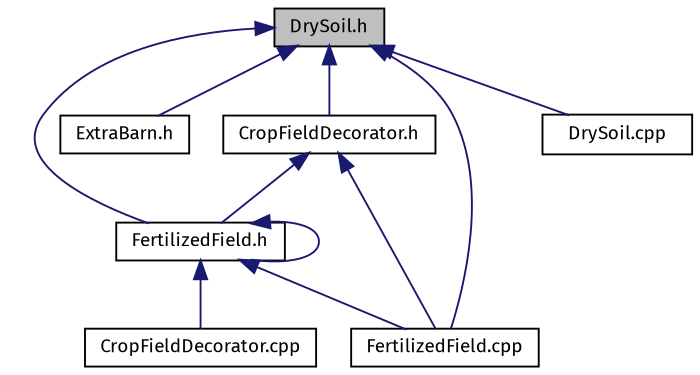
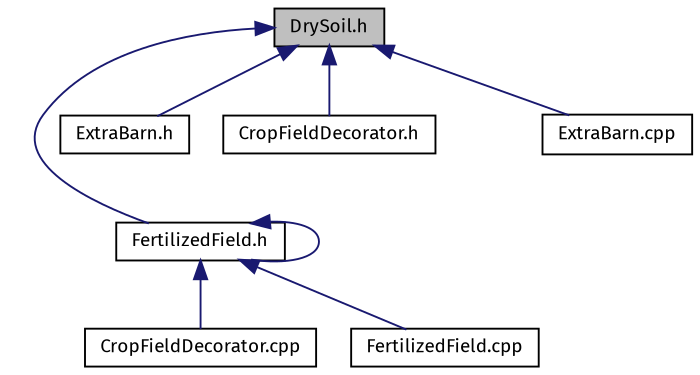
node "DrySoil.cpp": label "DrySoil.cpp" -> "ExtraBarn.cpp"
edge "FertilizedField.cpp" -> "DrySoil.h": removed
edge "FertilizedField.h" -> "CropFieldDecorator.h": removed
edge "FertilizedField.cpp" -> "CropFieldDecorator.h": removed
